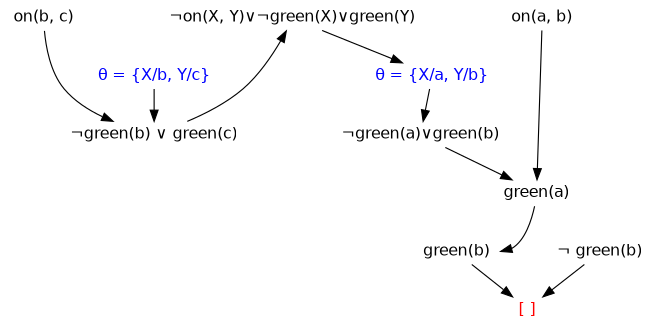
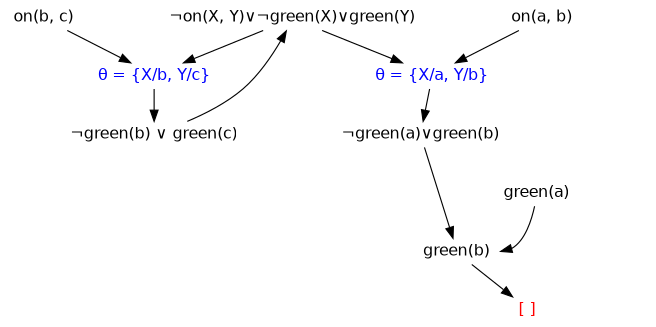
edge "¬on(X, Y)∨¬green(X)∨green(Y)" -> "θ = {X/b, Y/c}": added
edge "on(b, c)" -> "¬green(b) ∨ green(c)": now "on(b, c)" -> "θ = {X/b, Y/c}"
edge "on(a, b)" -> "green(a)": now "on(a, b)" -> "θ = {X/a, Y/b}"
edge "¬green(a)∨green(b)" -> "green(a)": now "¬green(a)∨green(b)" -> "green(b)"
node "¬ green(b)": removed
